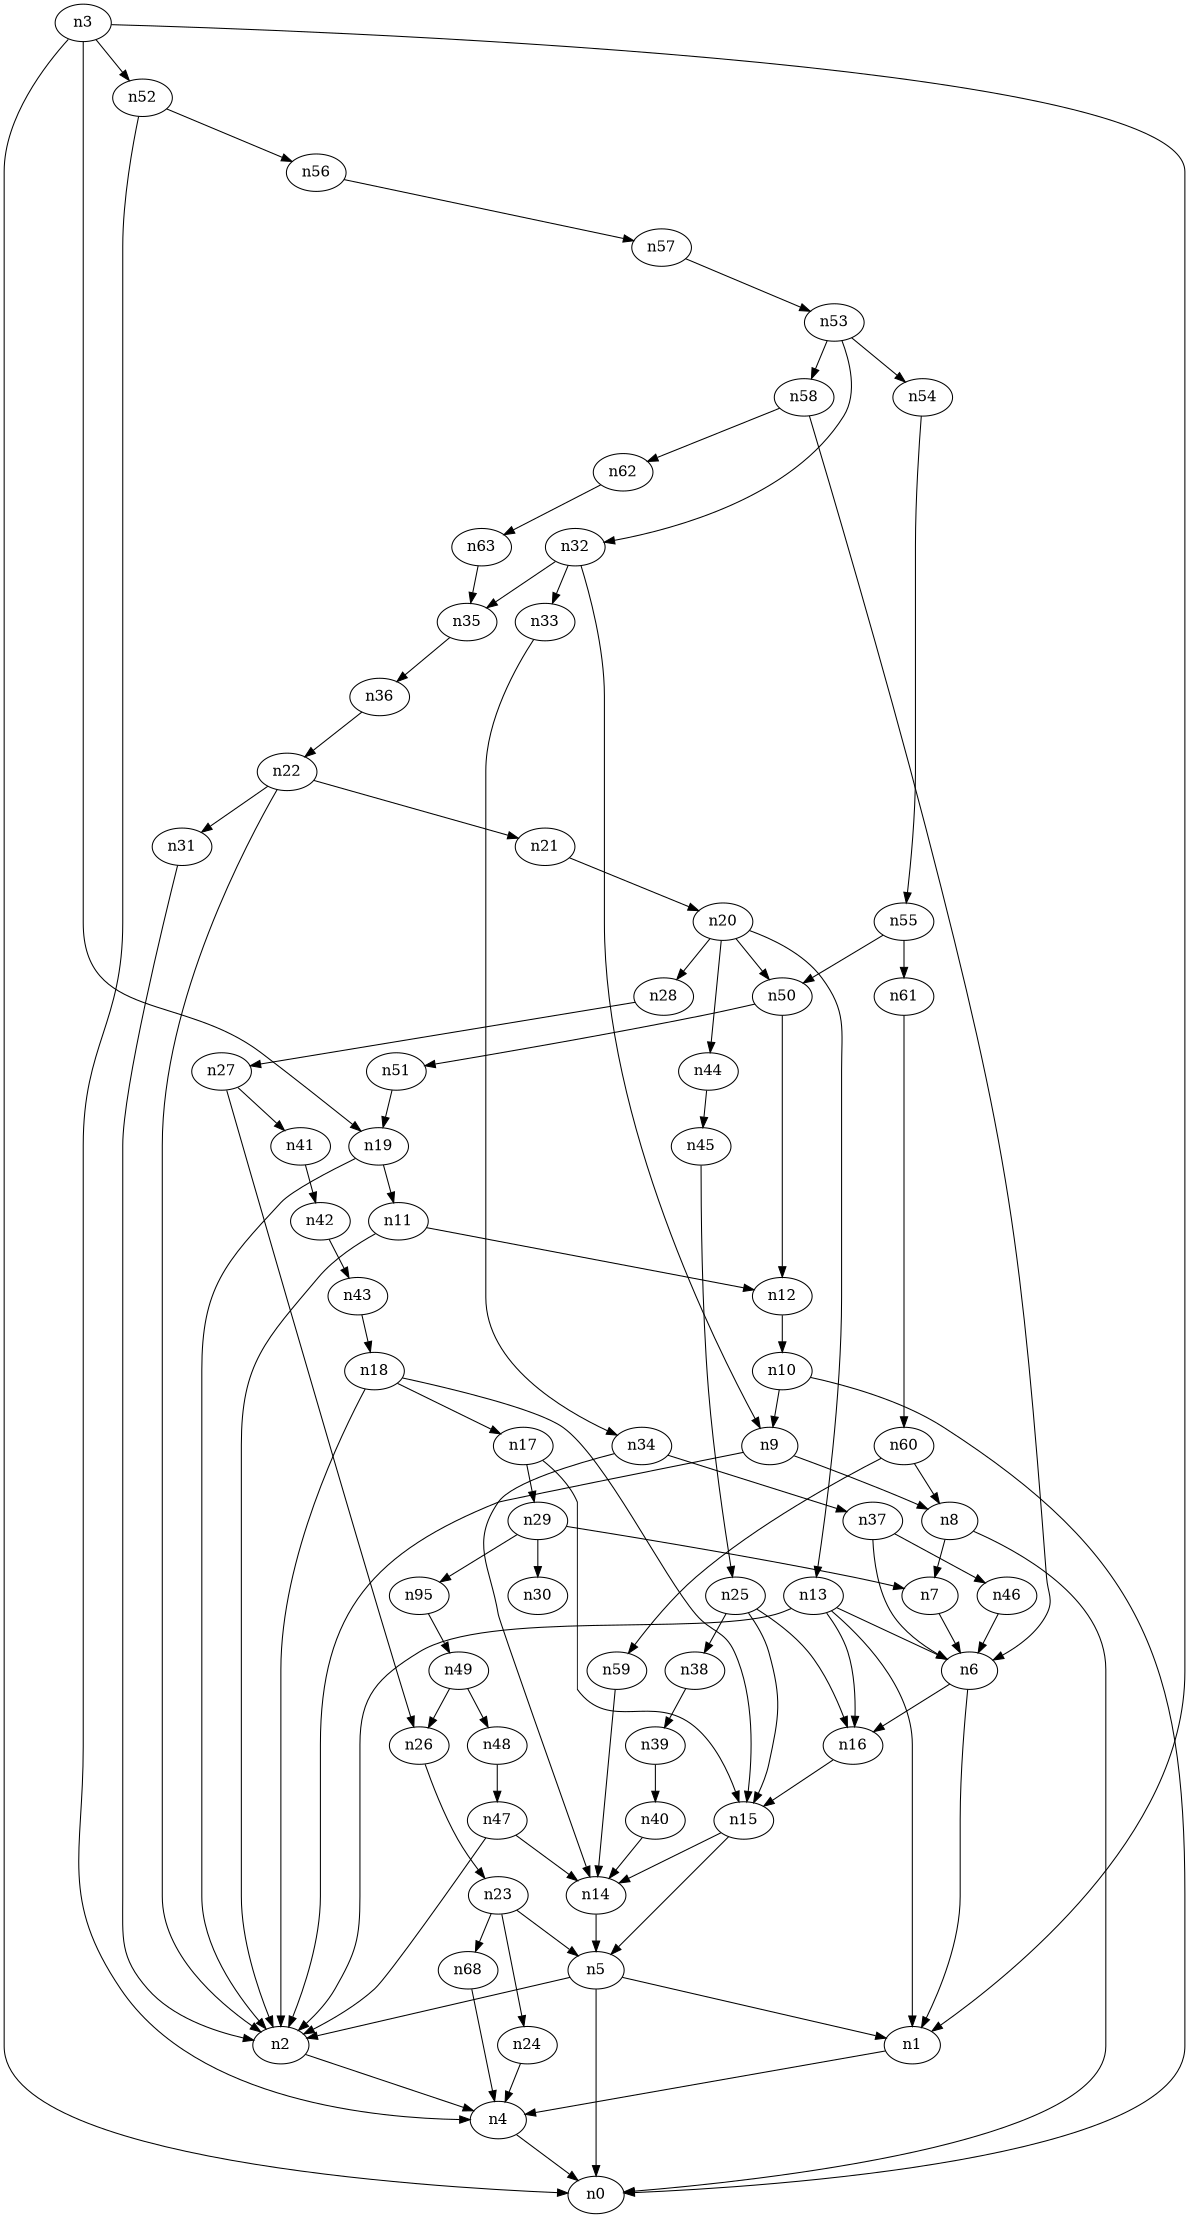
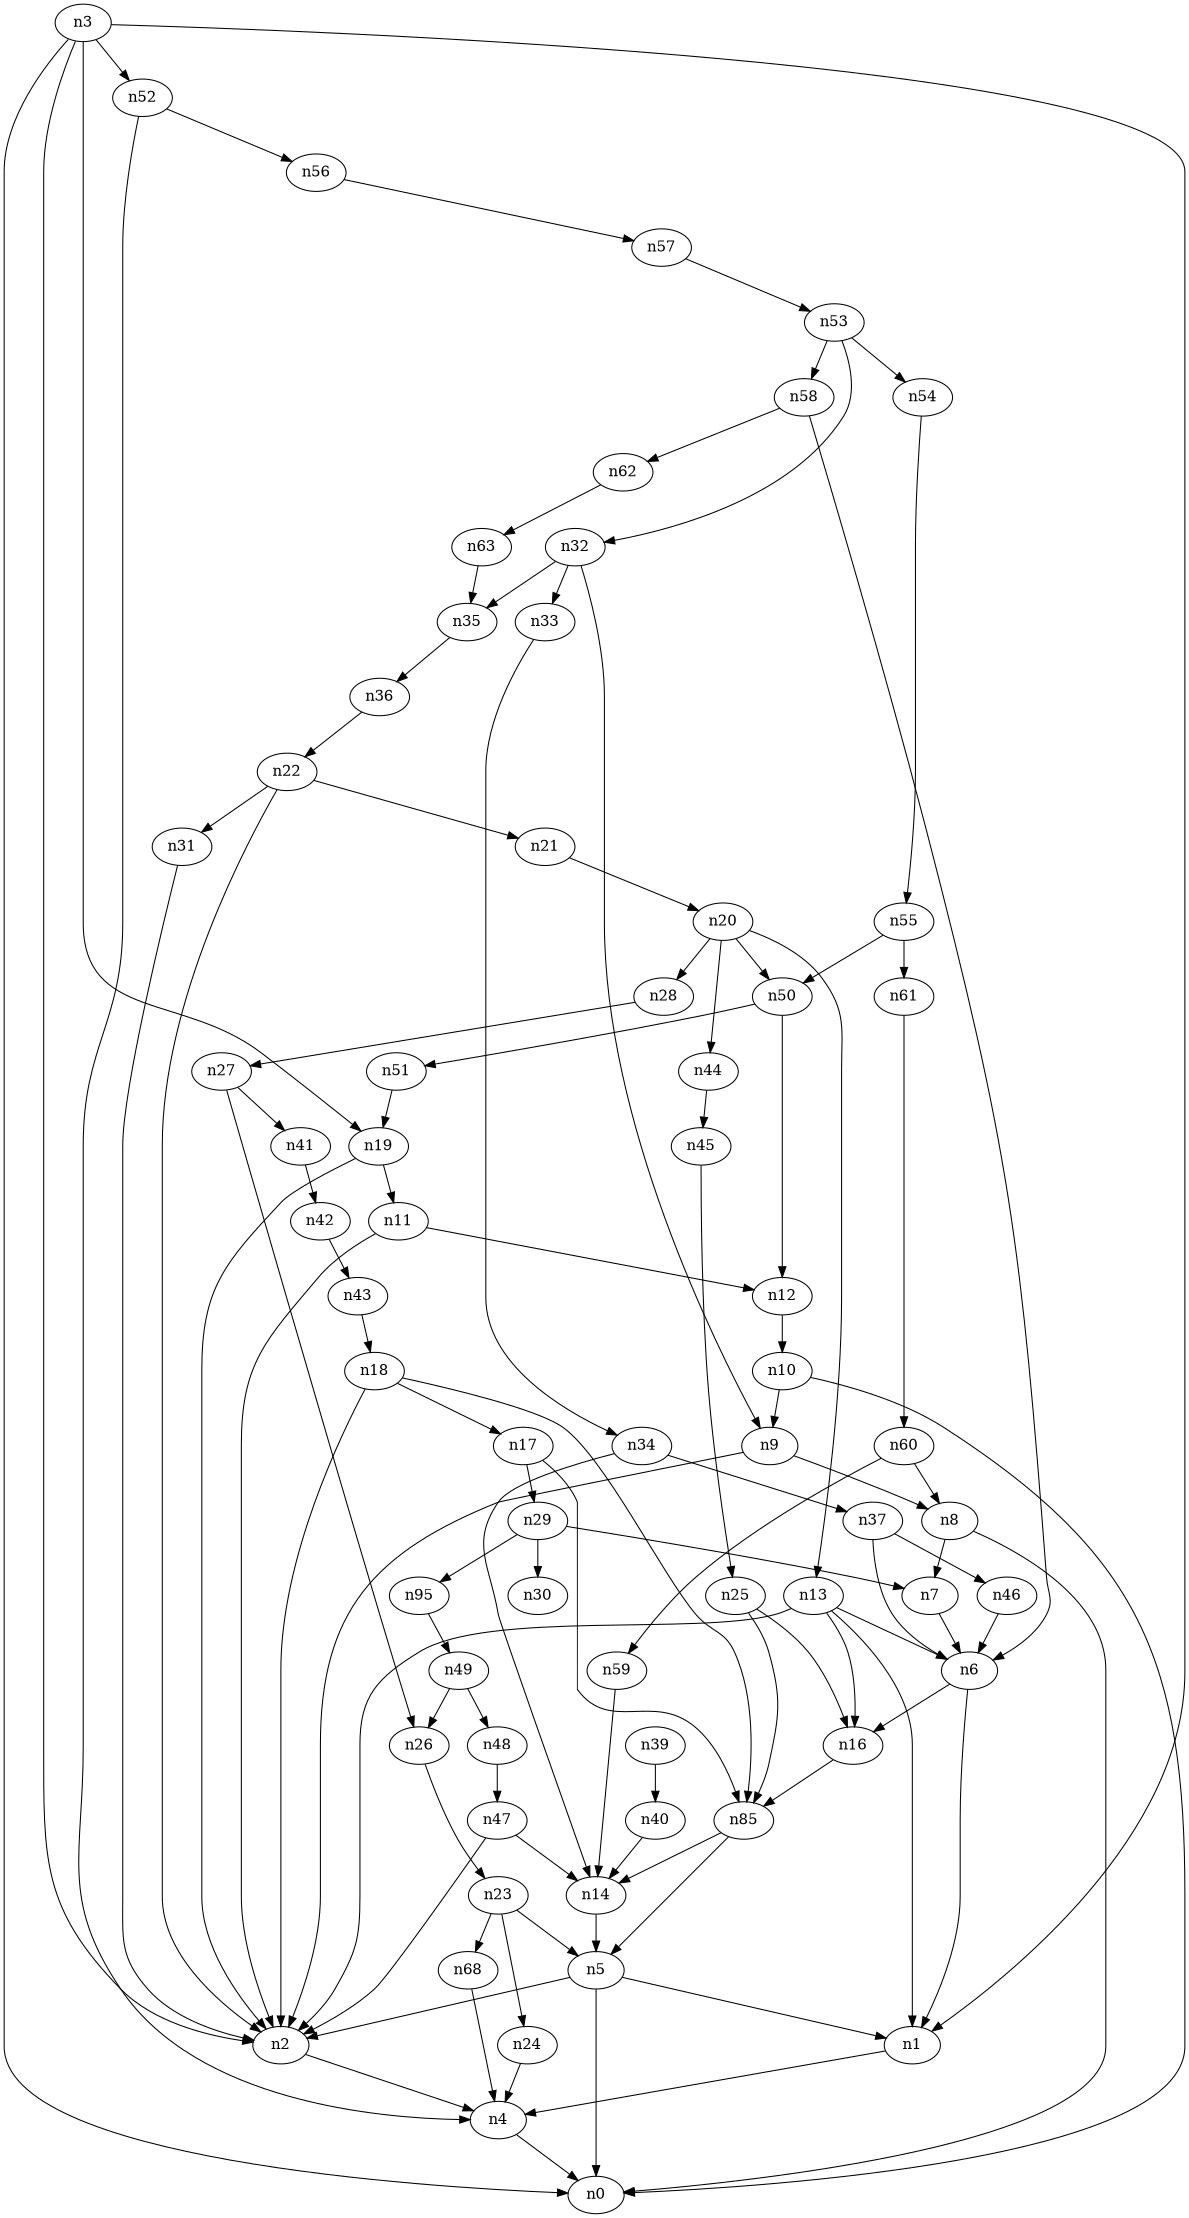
edge "n3" -> "n2": added
node "n38": removed
node "n15": label "n15" -> "n85"
